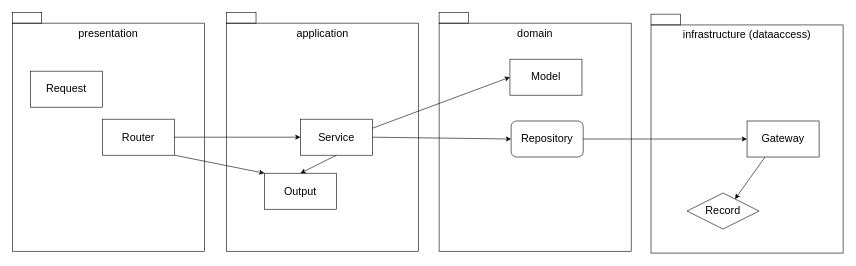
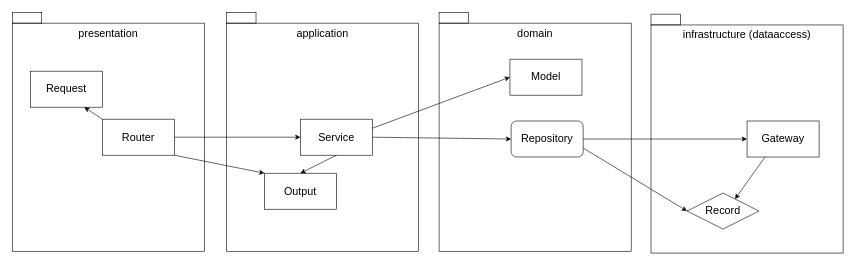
edge "Router" -> "Request": added
edge "Repository" -> "Record": added
